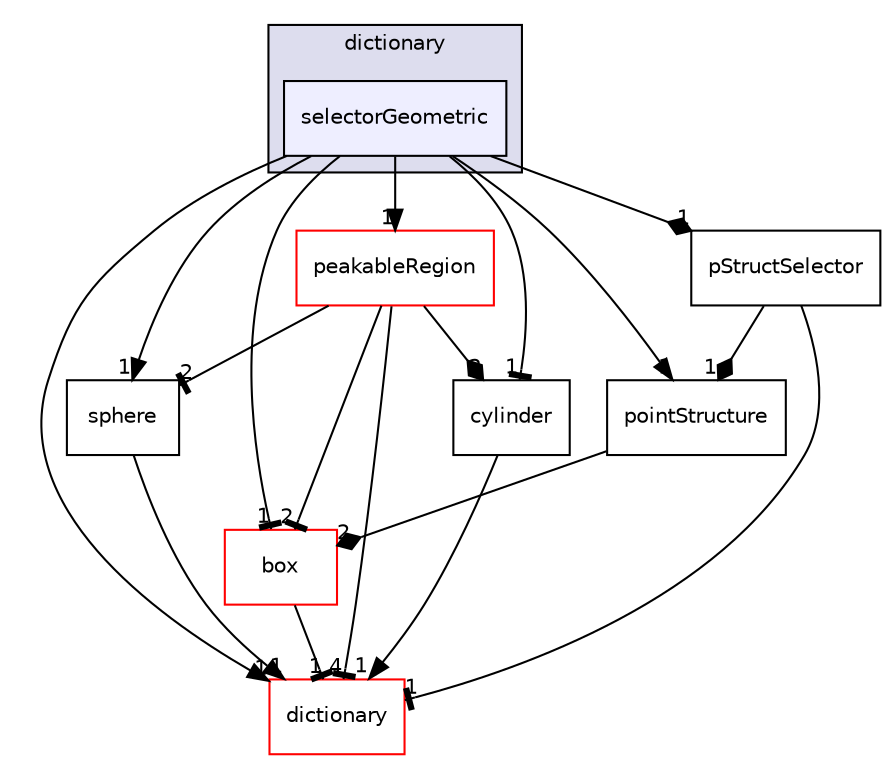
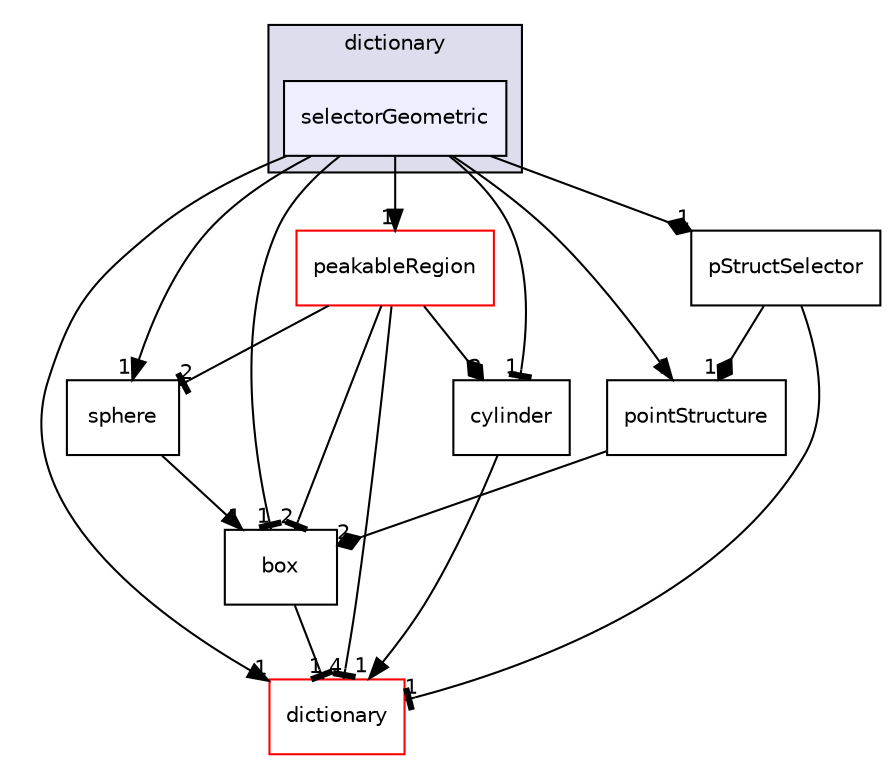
node "box": color red -> black
edge "sphere" -> "dictionary": now "sphere" -> "box"
